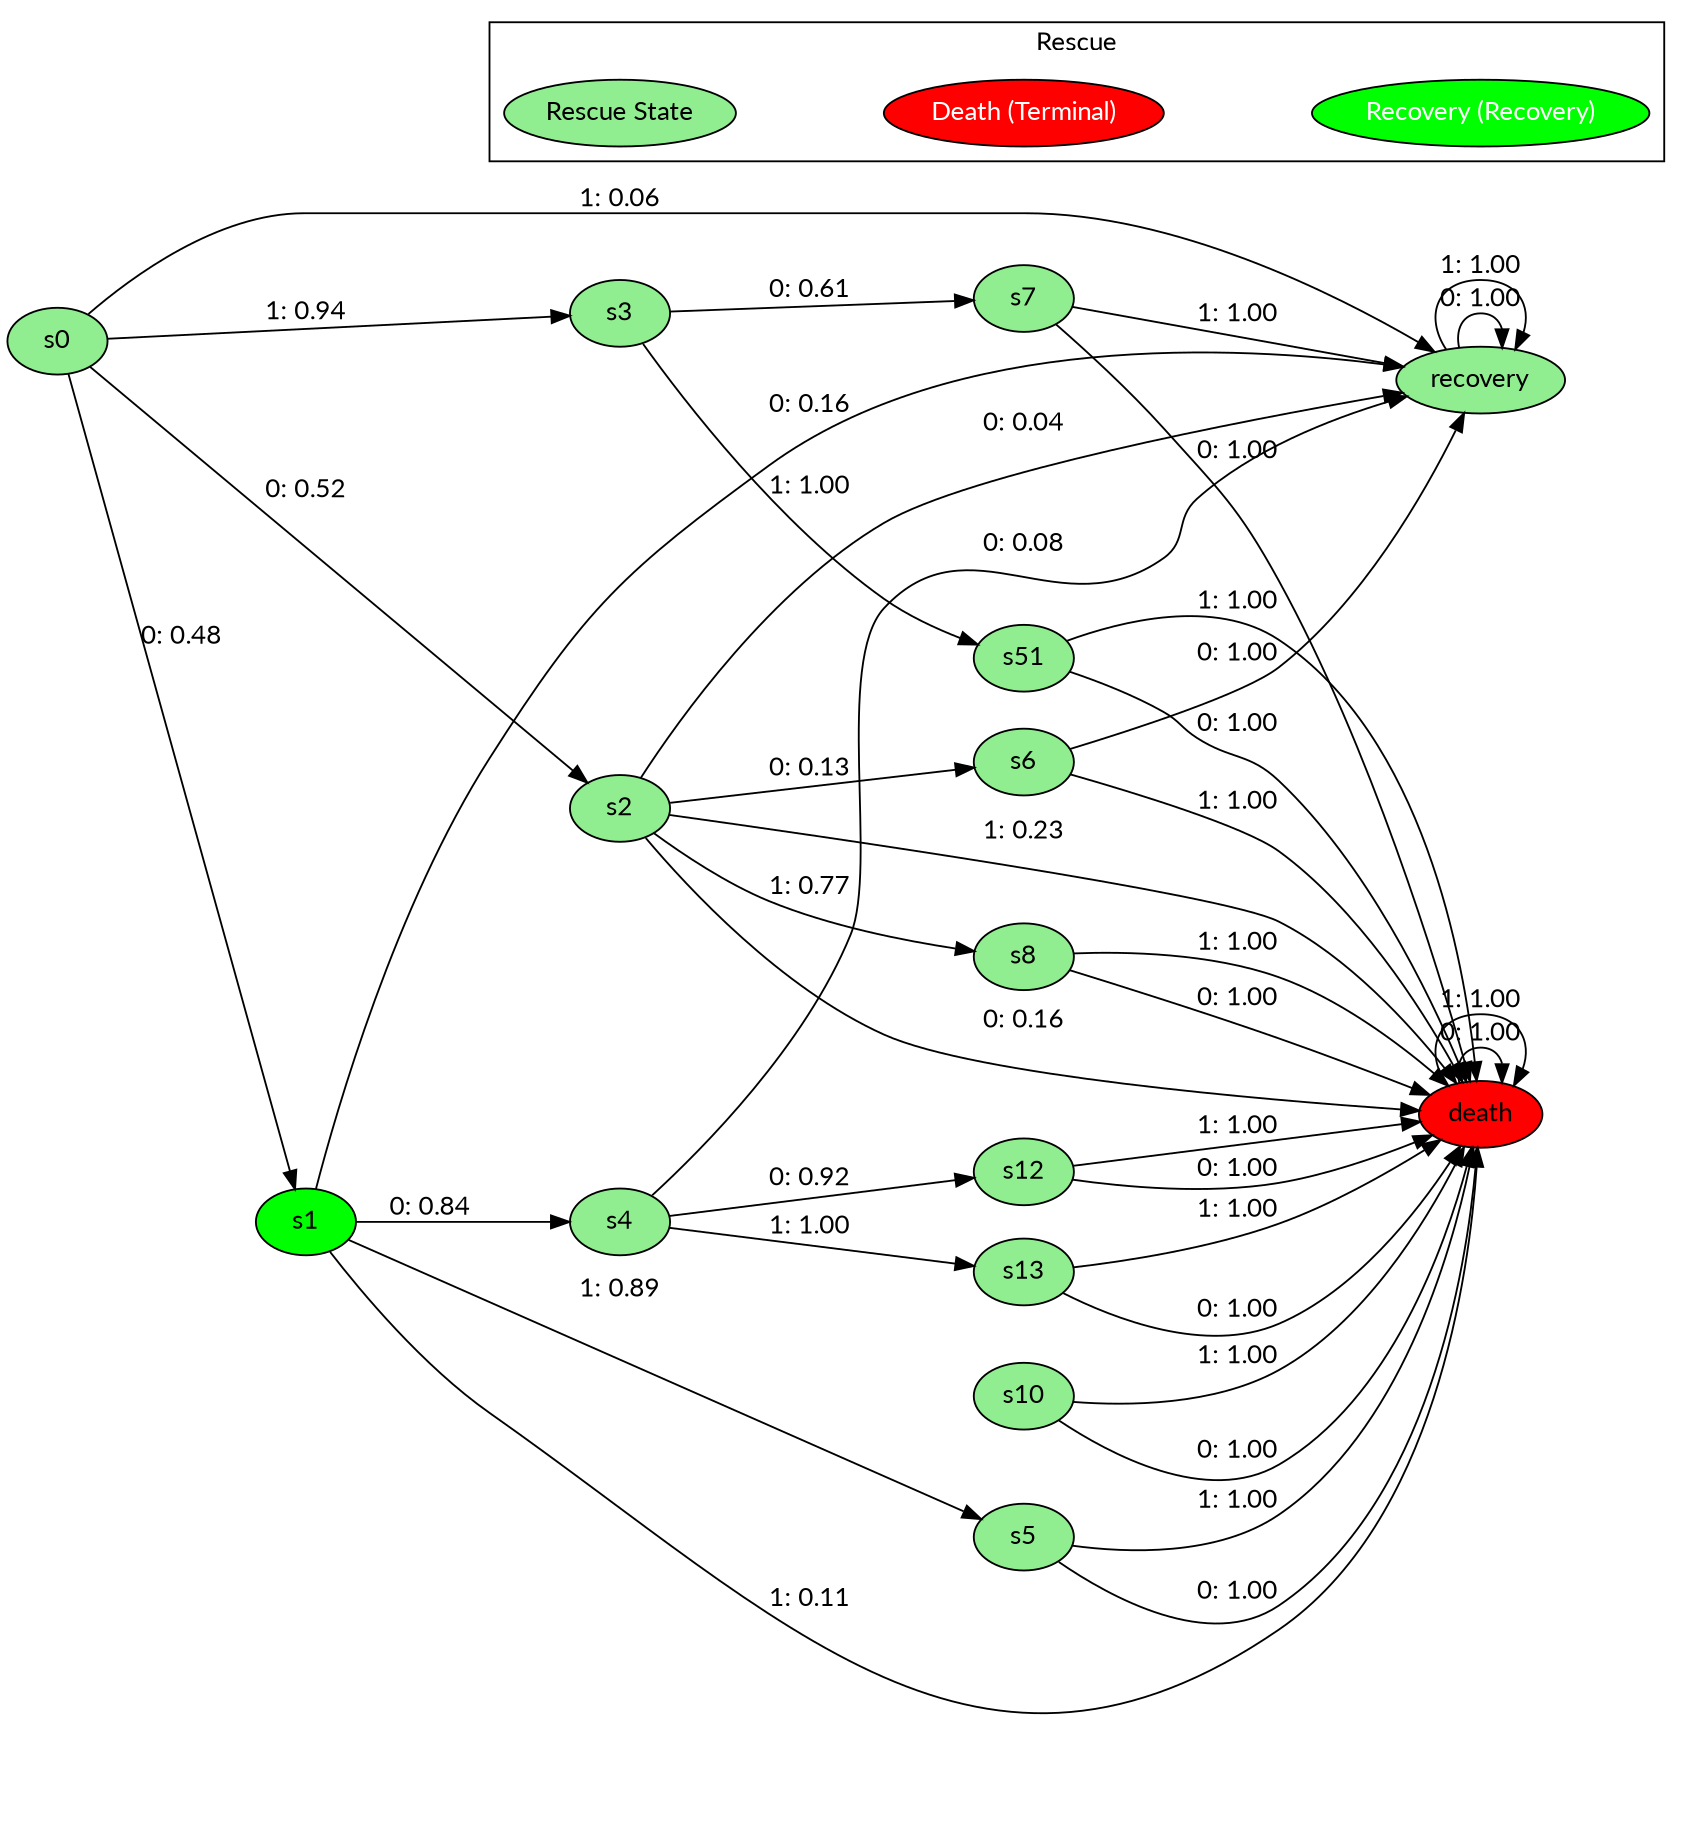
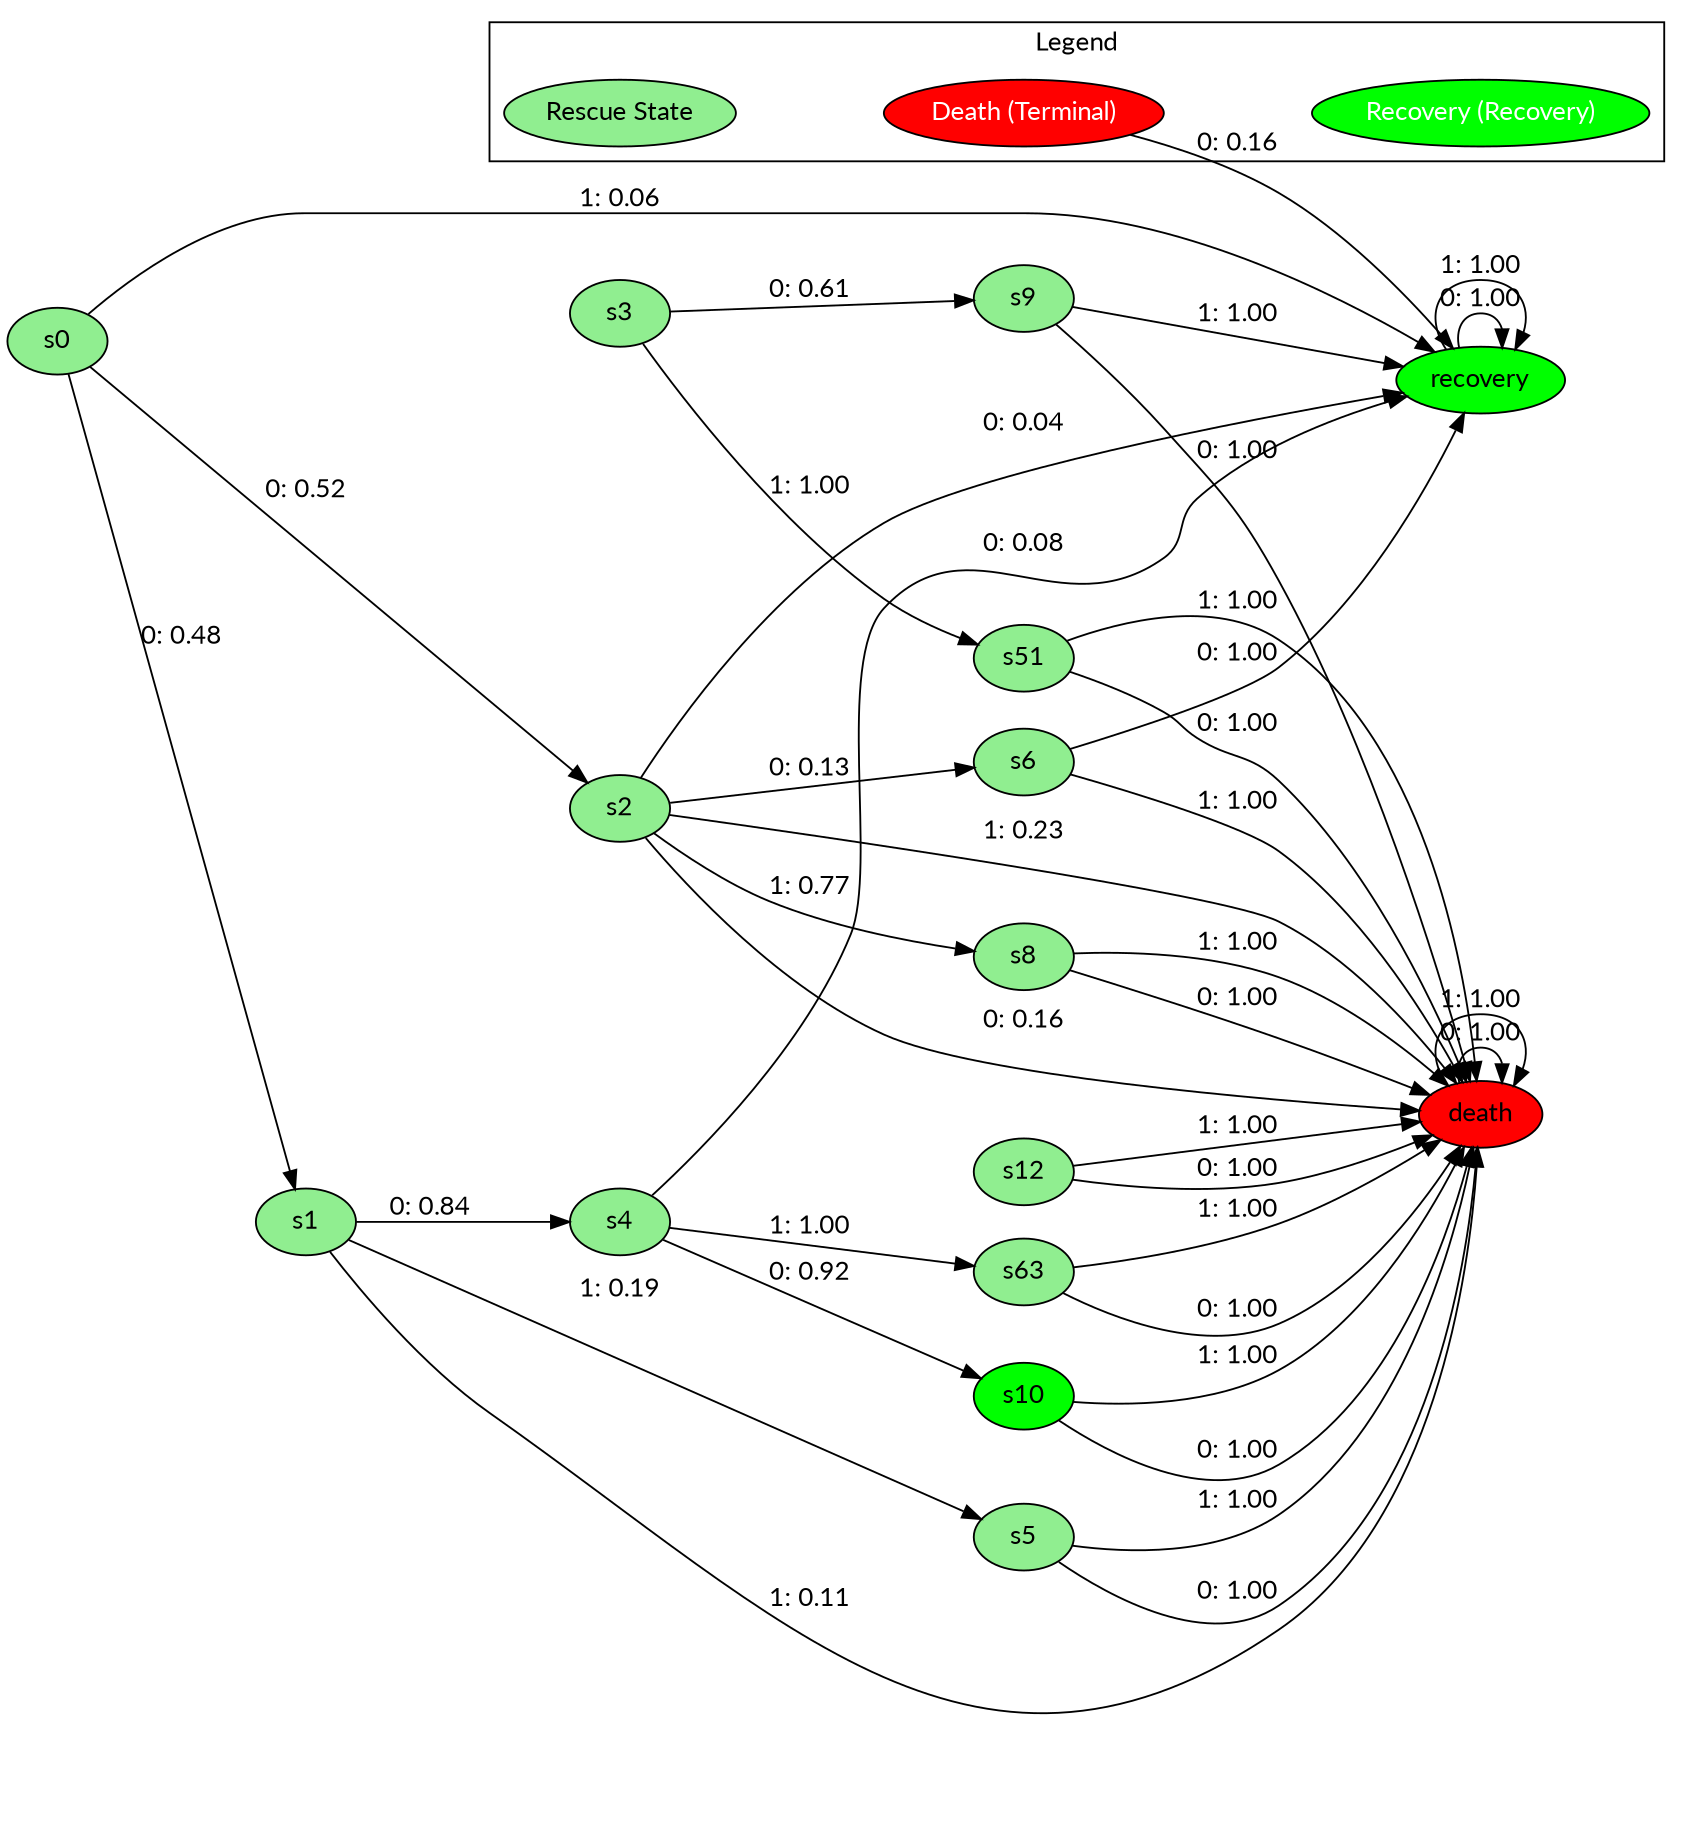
cluster "Rescue": label "Rescue" -> "Legend"
node "s7": label "s7" -> "s9"
edge "s0" -> "s3": removed, label "1: 0.94"
node "recovery": fillcolor lightgreen -> green
edge "s1" -> "recovery": now "Death (Terminal)" -> "recovery"
edge "s4" -> "s12": now "s4" -> "s10"
node "s1": fillcolor green -> lightgreen
node "s13": label "s13" -> "s63"
edge "s1" -> "s5": label "1: 0.89" -> "1: 0.19"
node "s10": fillcolor lightgreen -> green
